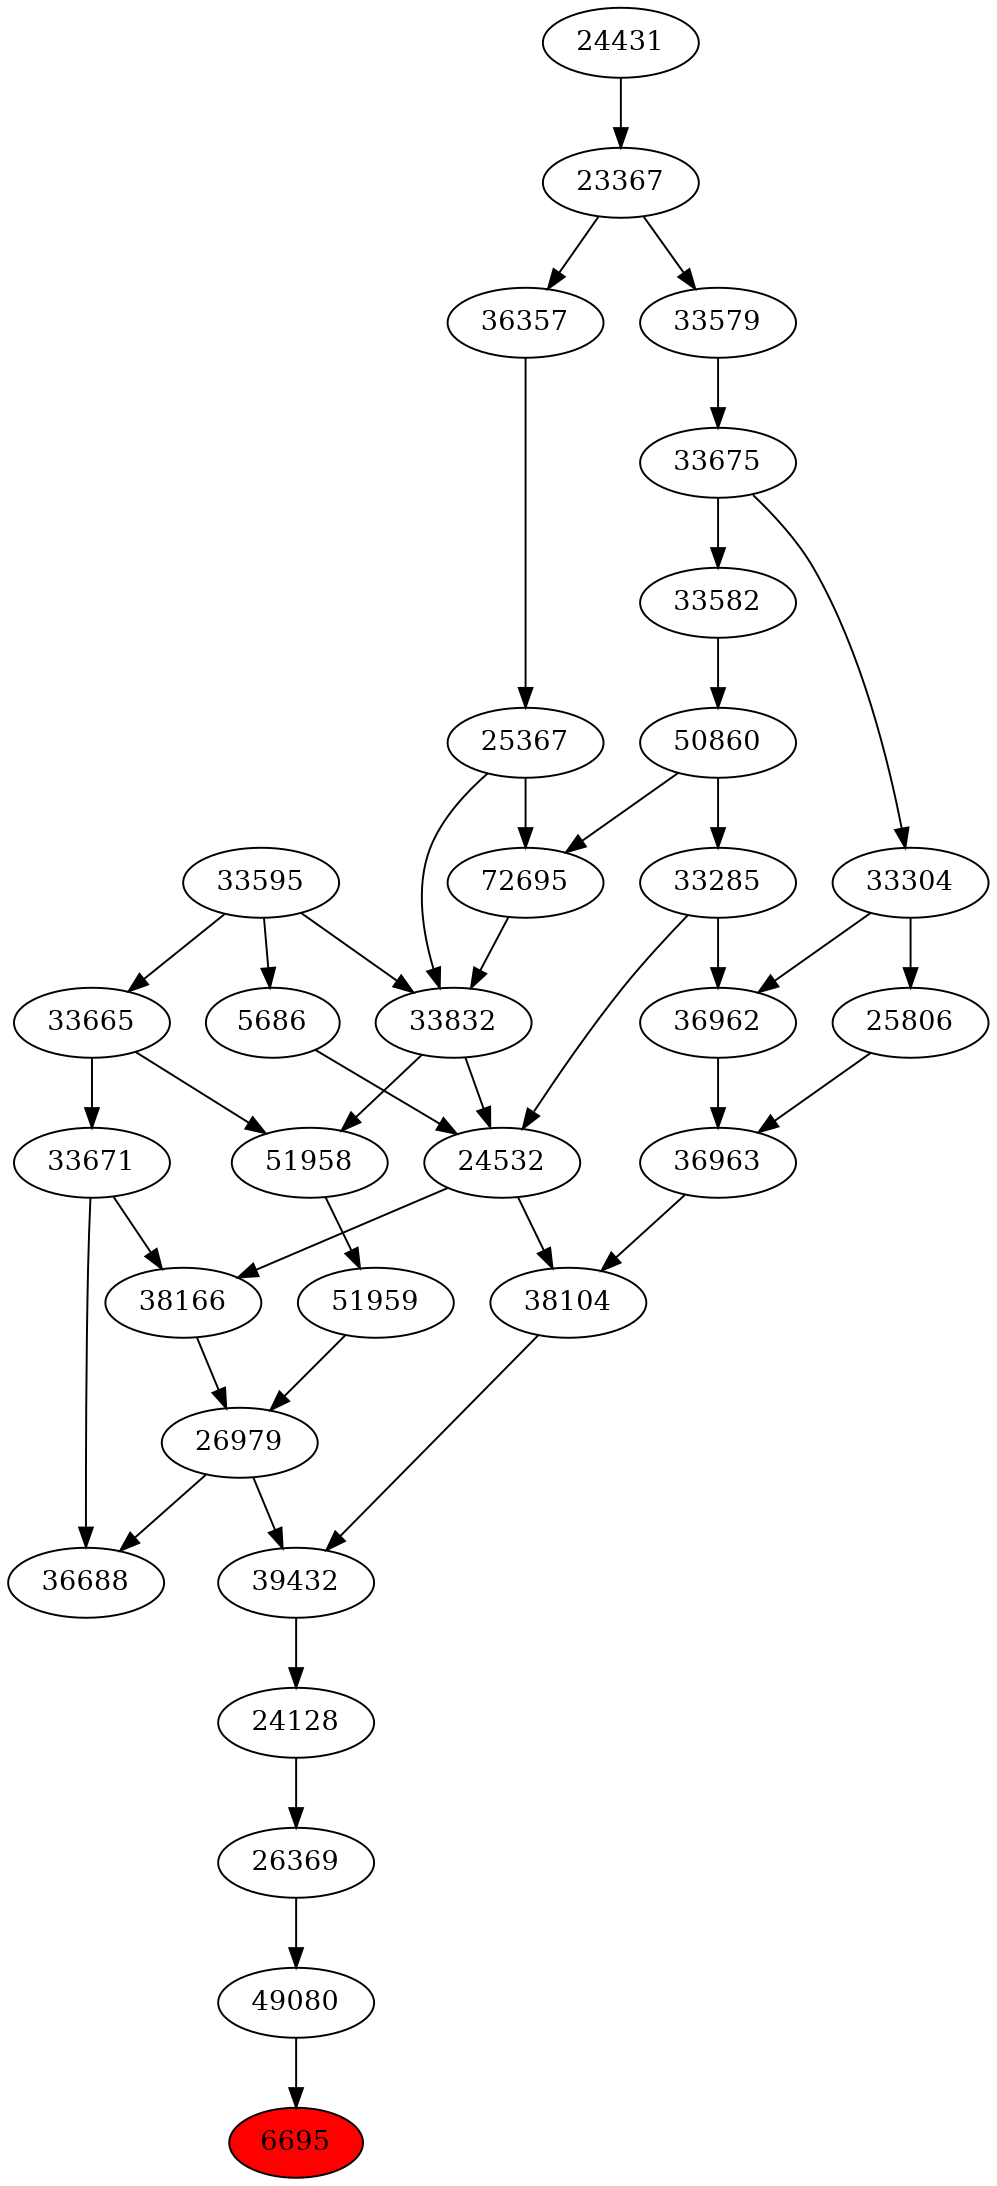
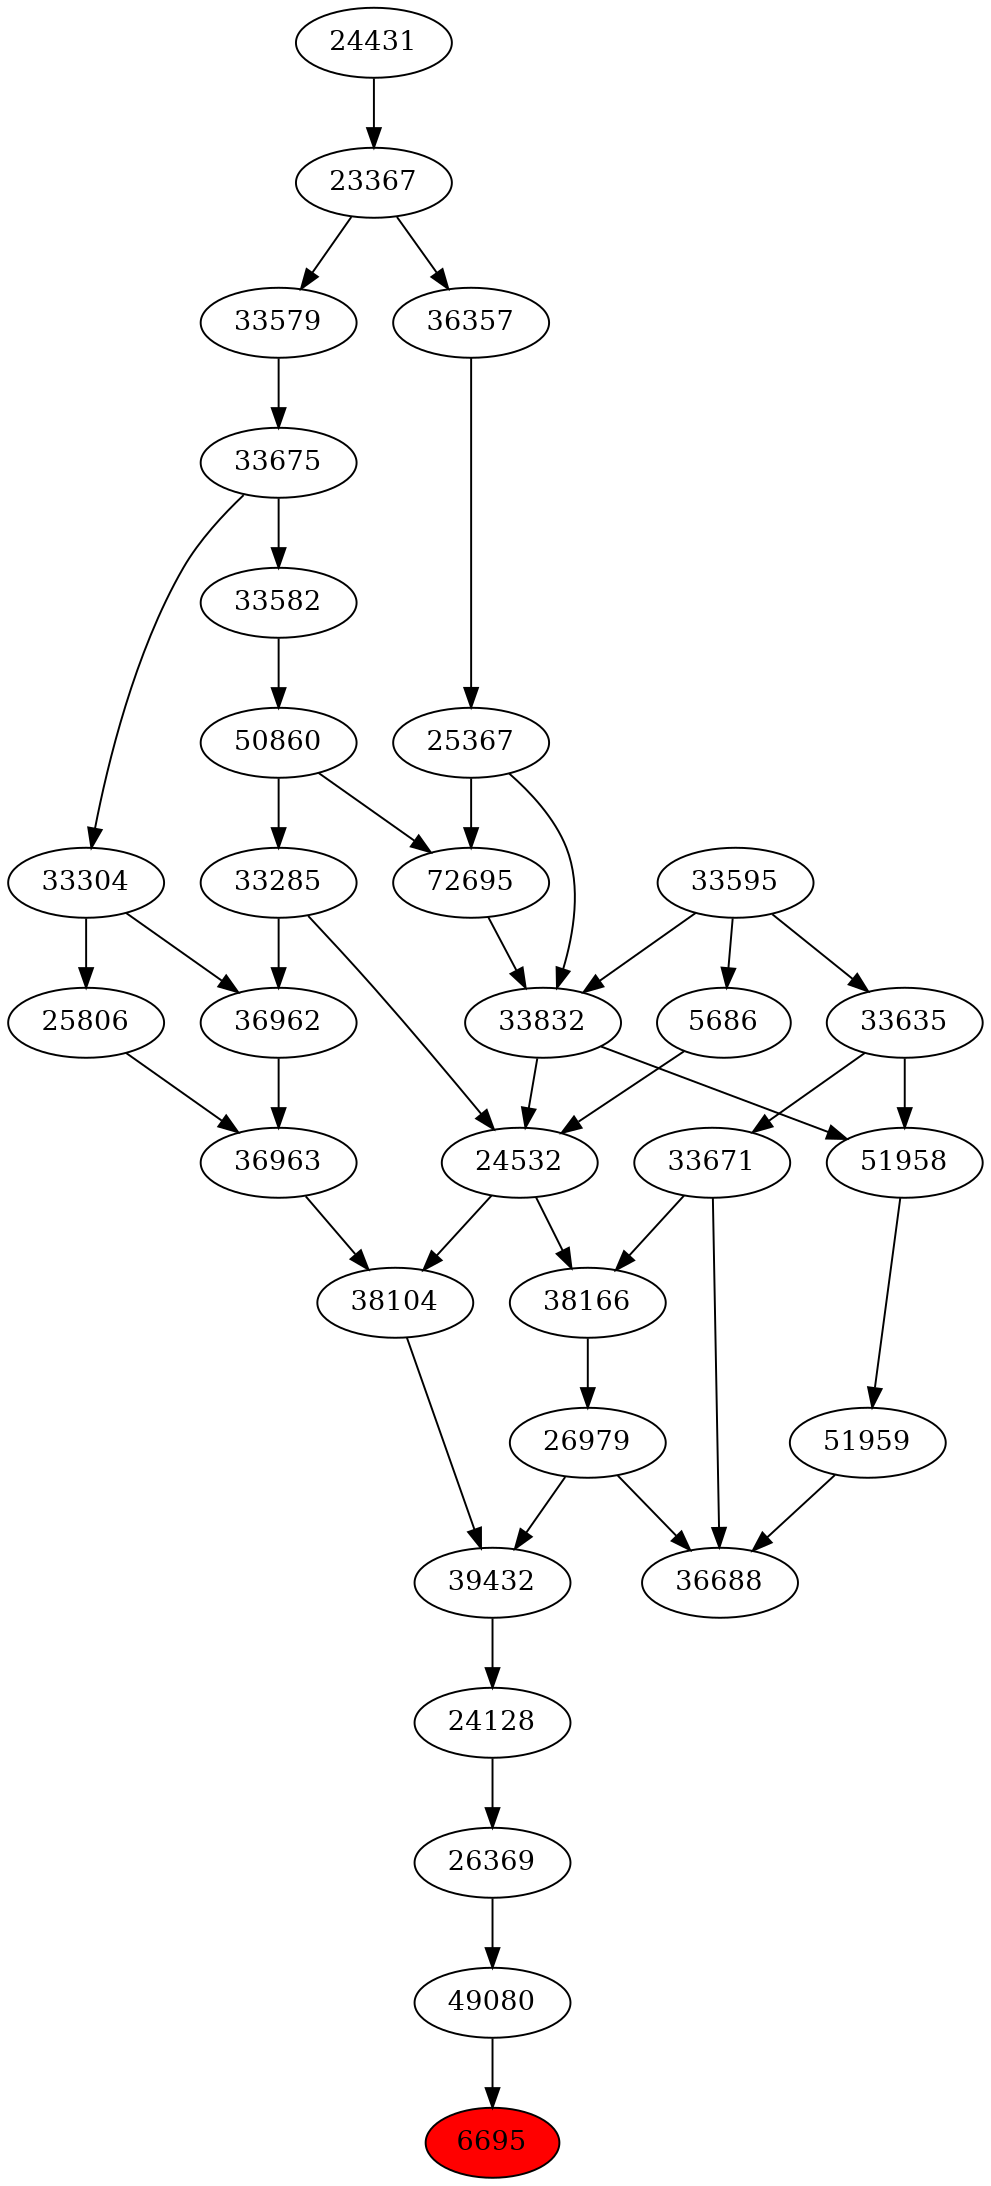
node "33665": label "33665" -> "33635"
edge "51959" -> "26979": now "51959" -> "36688"
